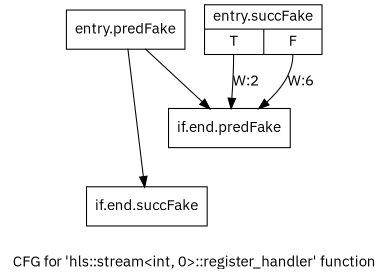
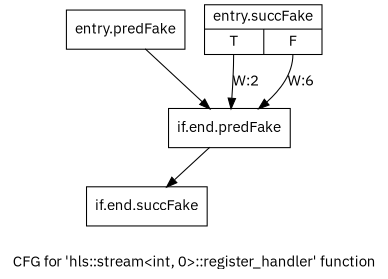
edge "entry.predFake" -> "if.end.succFake": now "if.end.predFake" -> "if.end.succFake"
